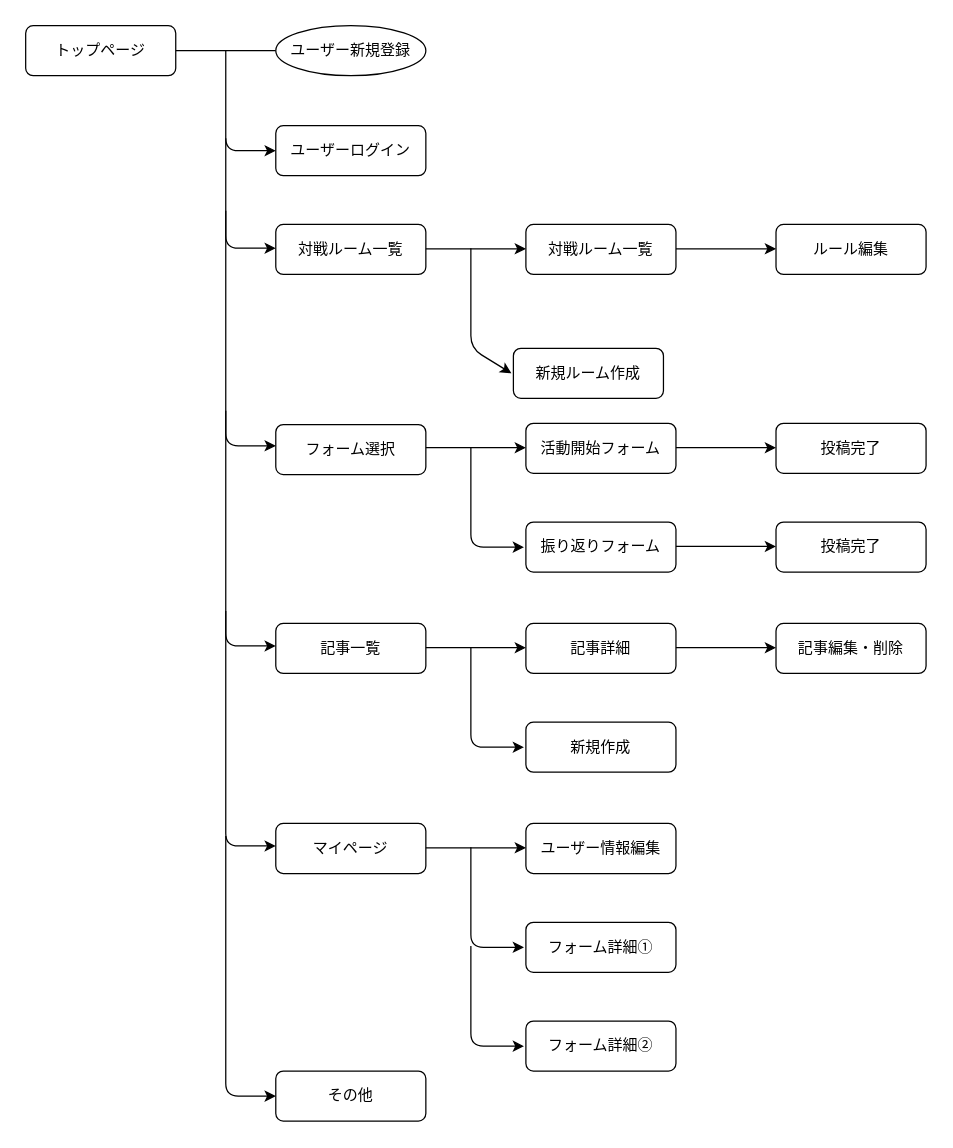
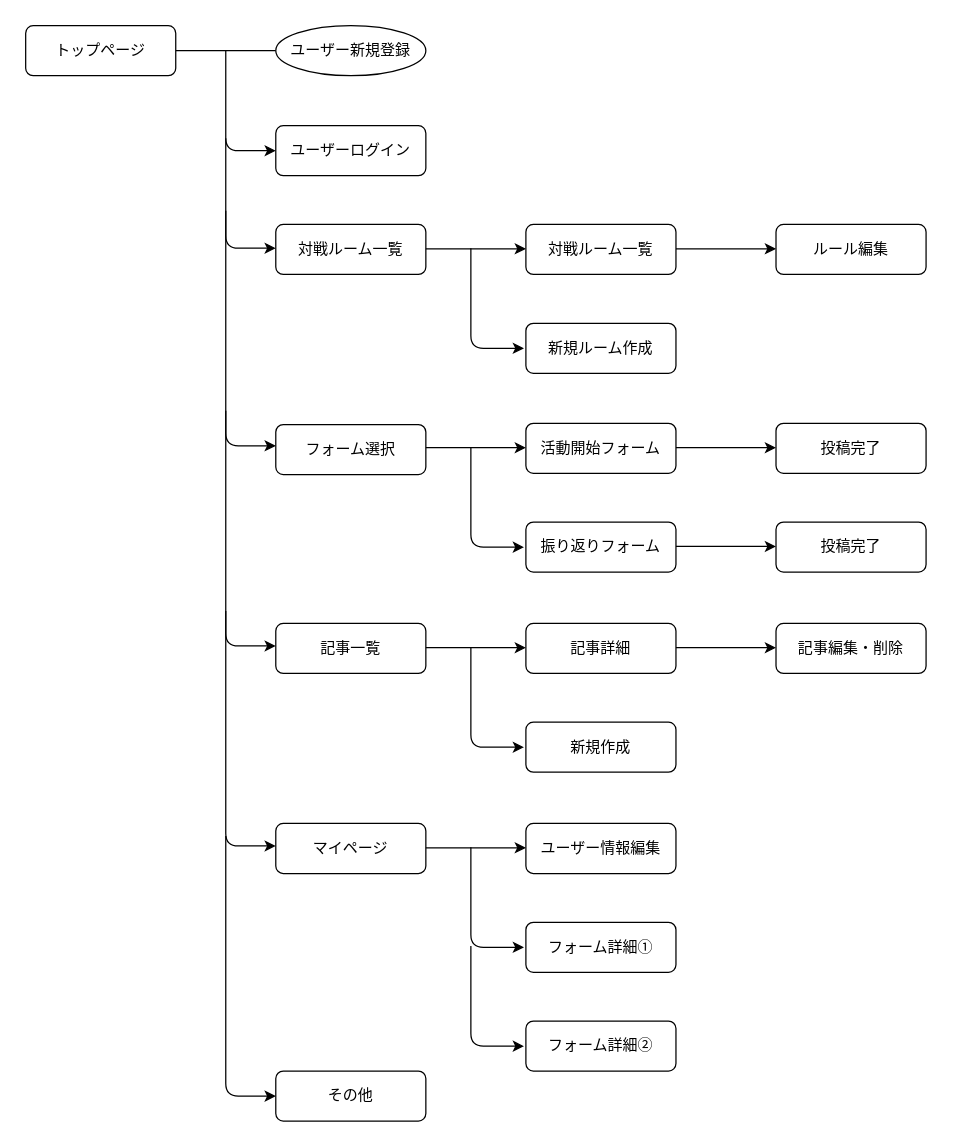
node "新規ルーム作成": moved (588, 373) -> (601, 348)
